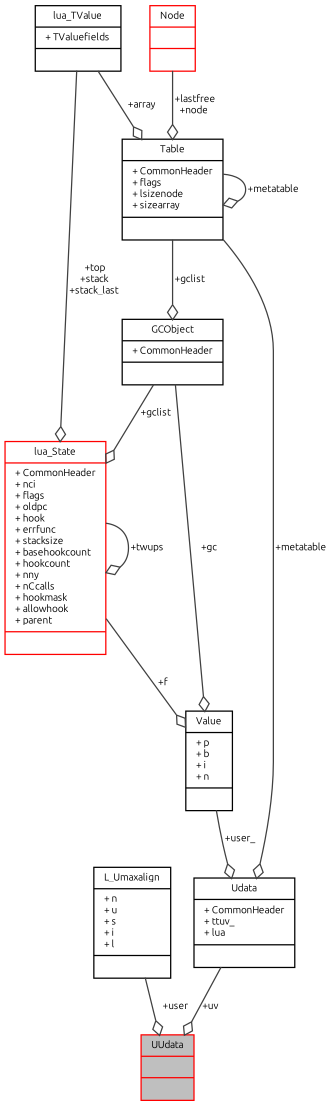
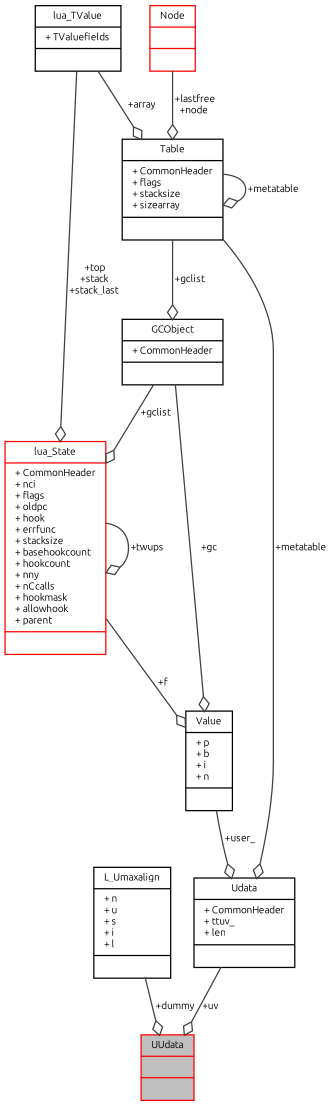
node "Table": text "+ lsizenode" -> "+ stacksize"
node "Udata": text "+ lua" -> "+ len"
edge "L_Umaxalign" -> "UUdata": label " +user" -> " +dummy"
